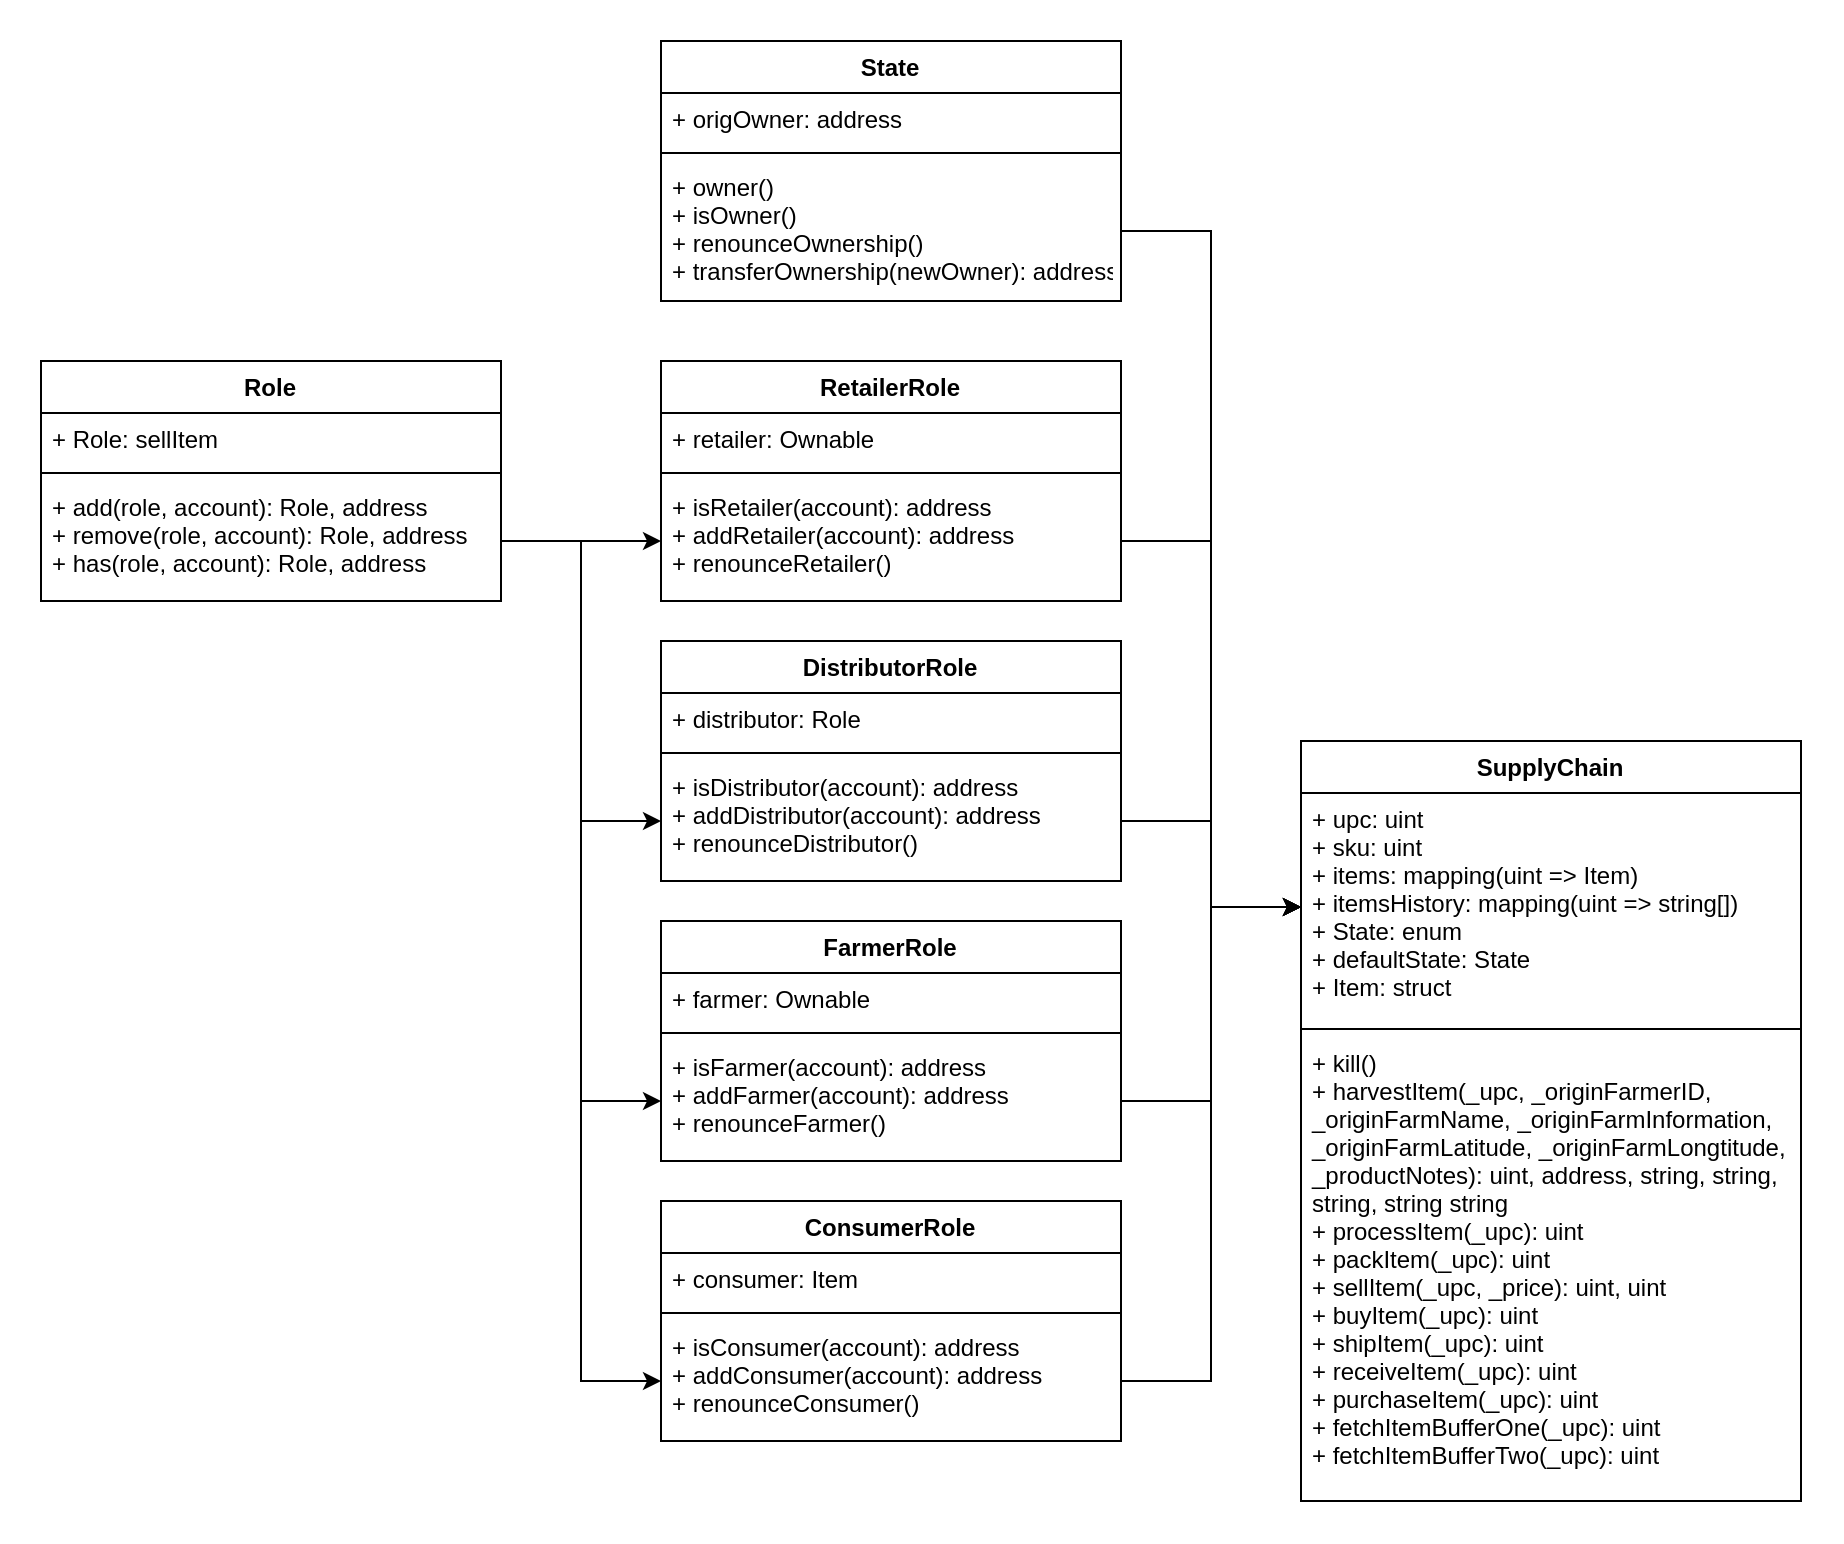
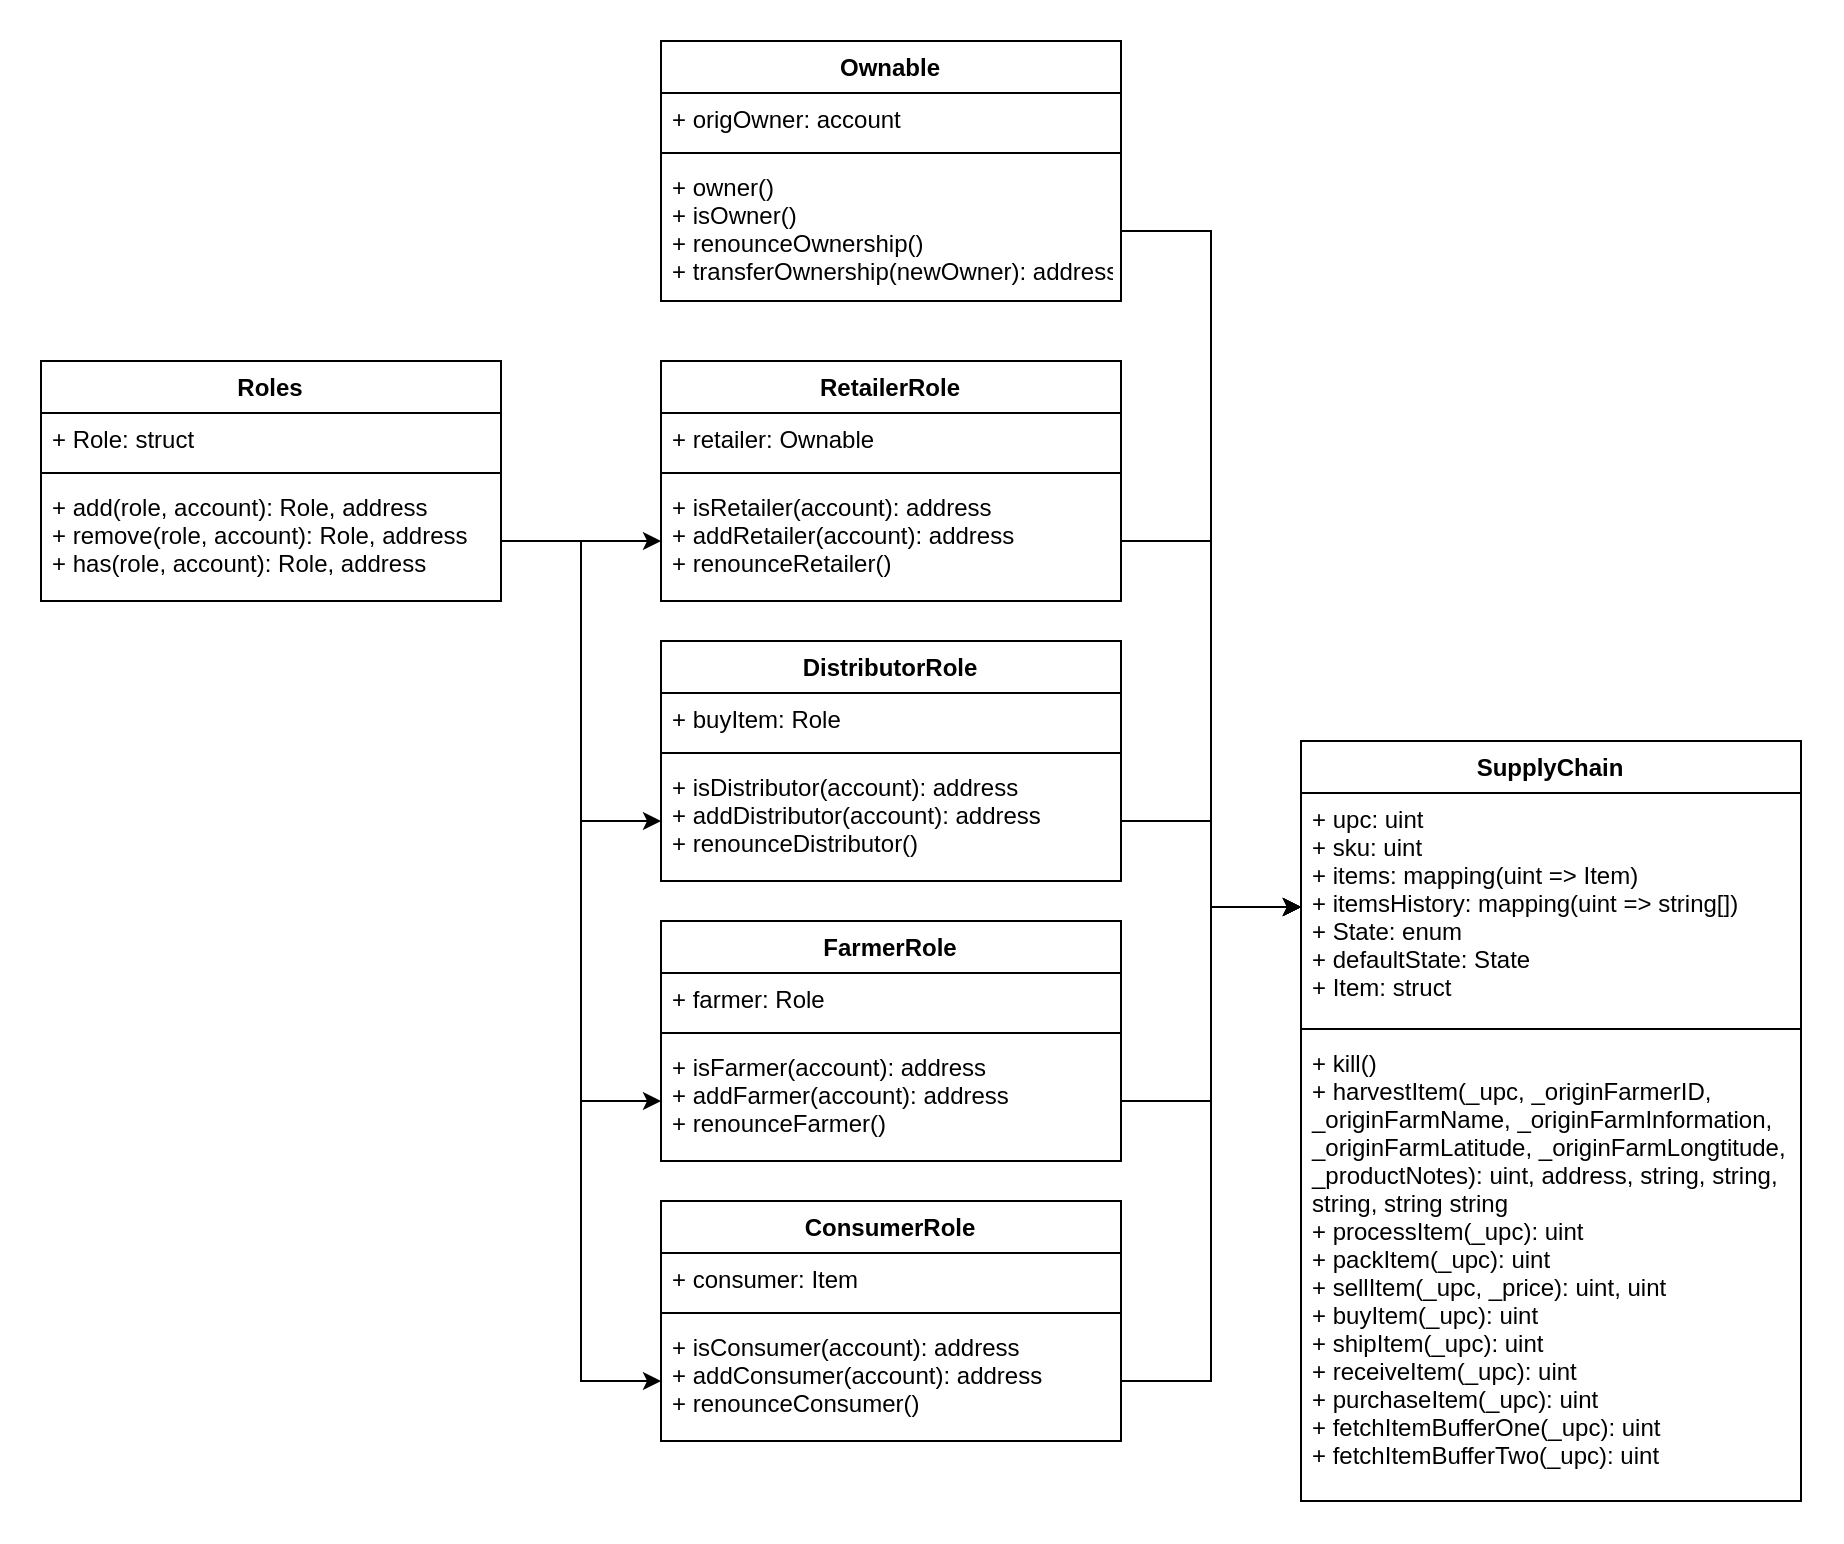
node "State": label "State" -> "Ownable"
node "+ origOwner: address": label "+ origOwner: address" -> "+ origOwner: account"
node "Role": label "Role" -> "Roles"
node "+ Role: sellItem": label "+ Role: sellItem" -> "+ Role: struct"
node "+ distributor: Role": label "+ distributor: Role" -> "+ buyItem: Role"
node "+ farmer: Ownable": label "+ farmer: Ownable" -> "+ farmer: Role"
